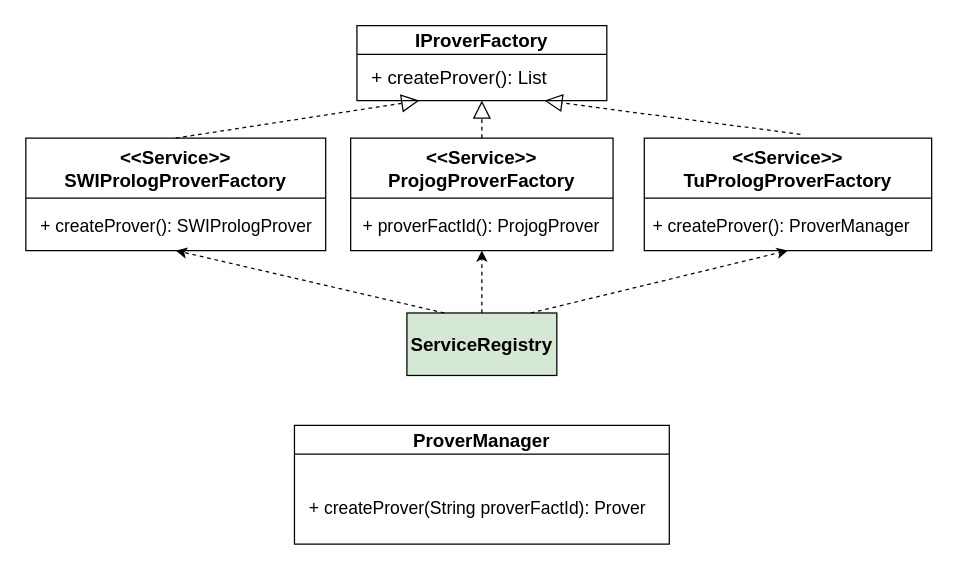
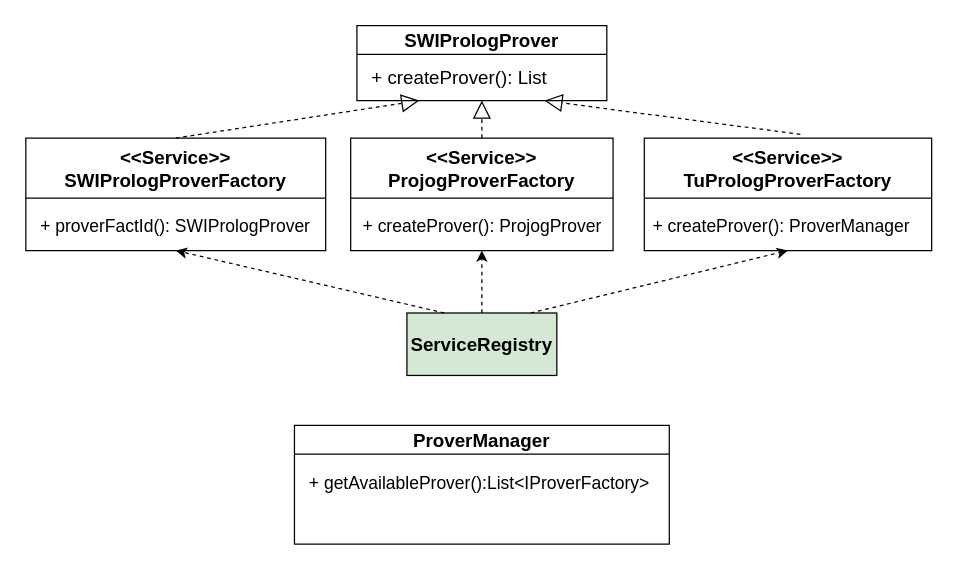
node "IProverFactory": label "IProverFactory" -> "SWIPrologProver"
node "+ createProver(): SWIPrologProver": label "+ createProver(): SWIPrologProver" -> "+ proverFactId(): SWIPrologProver"
node "+ proverFactId(): ProjogProver": label "+ proverFactId(): ProjogProver" -> "+ createProver(): ProjogProver"
node "+ getAvailableProver():List<IProverFactory>": added
node "+ createProver(String proverFactId): Prover": removed
